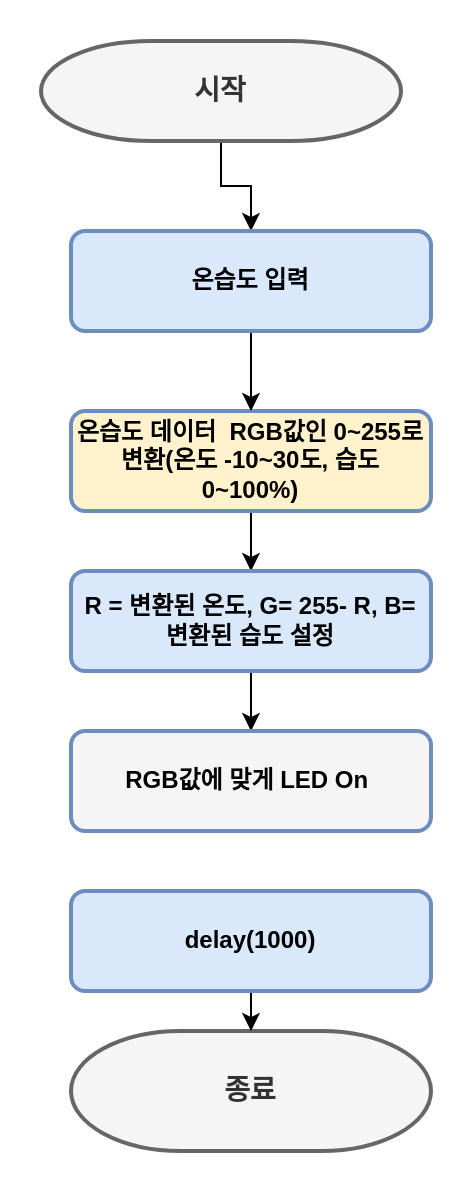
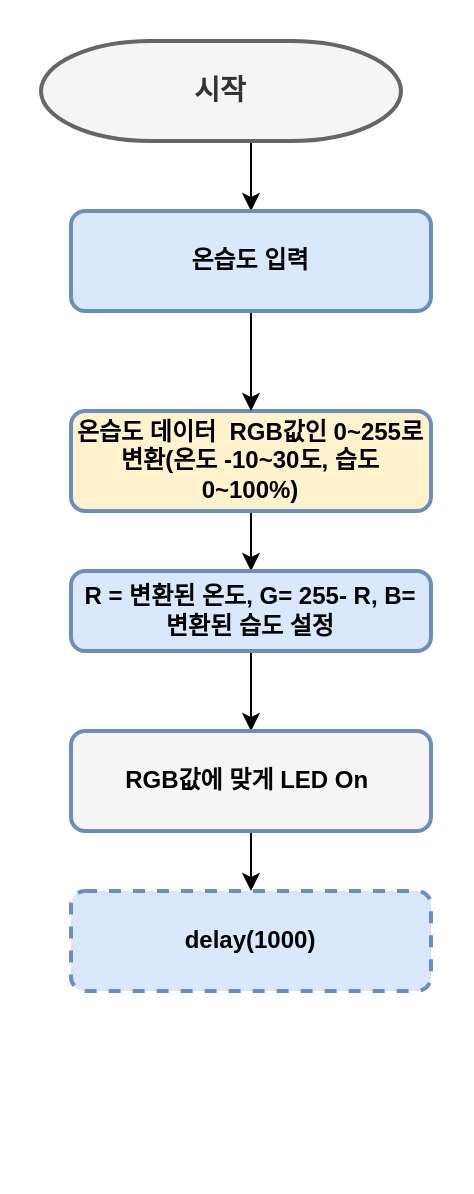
node "온습도 입력": moved (251, 281) -> (251, 261)
node "R = 변환된 온도, G= 255- R, B= 변환된 습도 설정": size 360x100 -> 360x80
edge "RGB값에 맞게 LED On" -> "delay(1000)": added
node "delay(1000)": style solid -> dashed
edge "delay(1000)" -> "종료": removed
node "종료": removed
